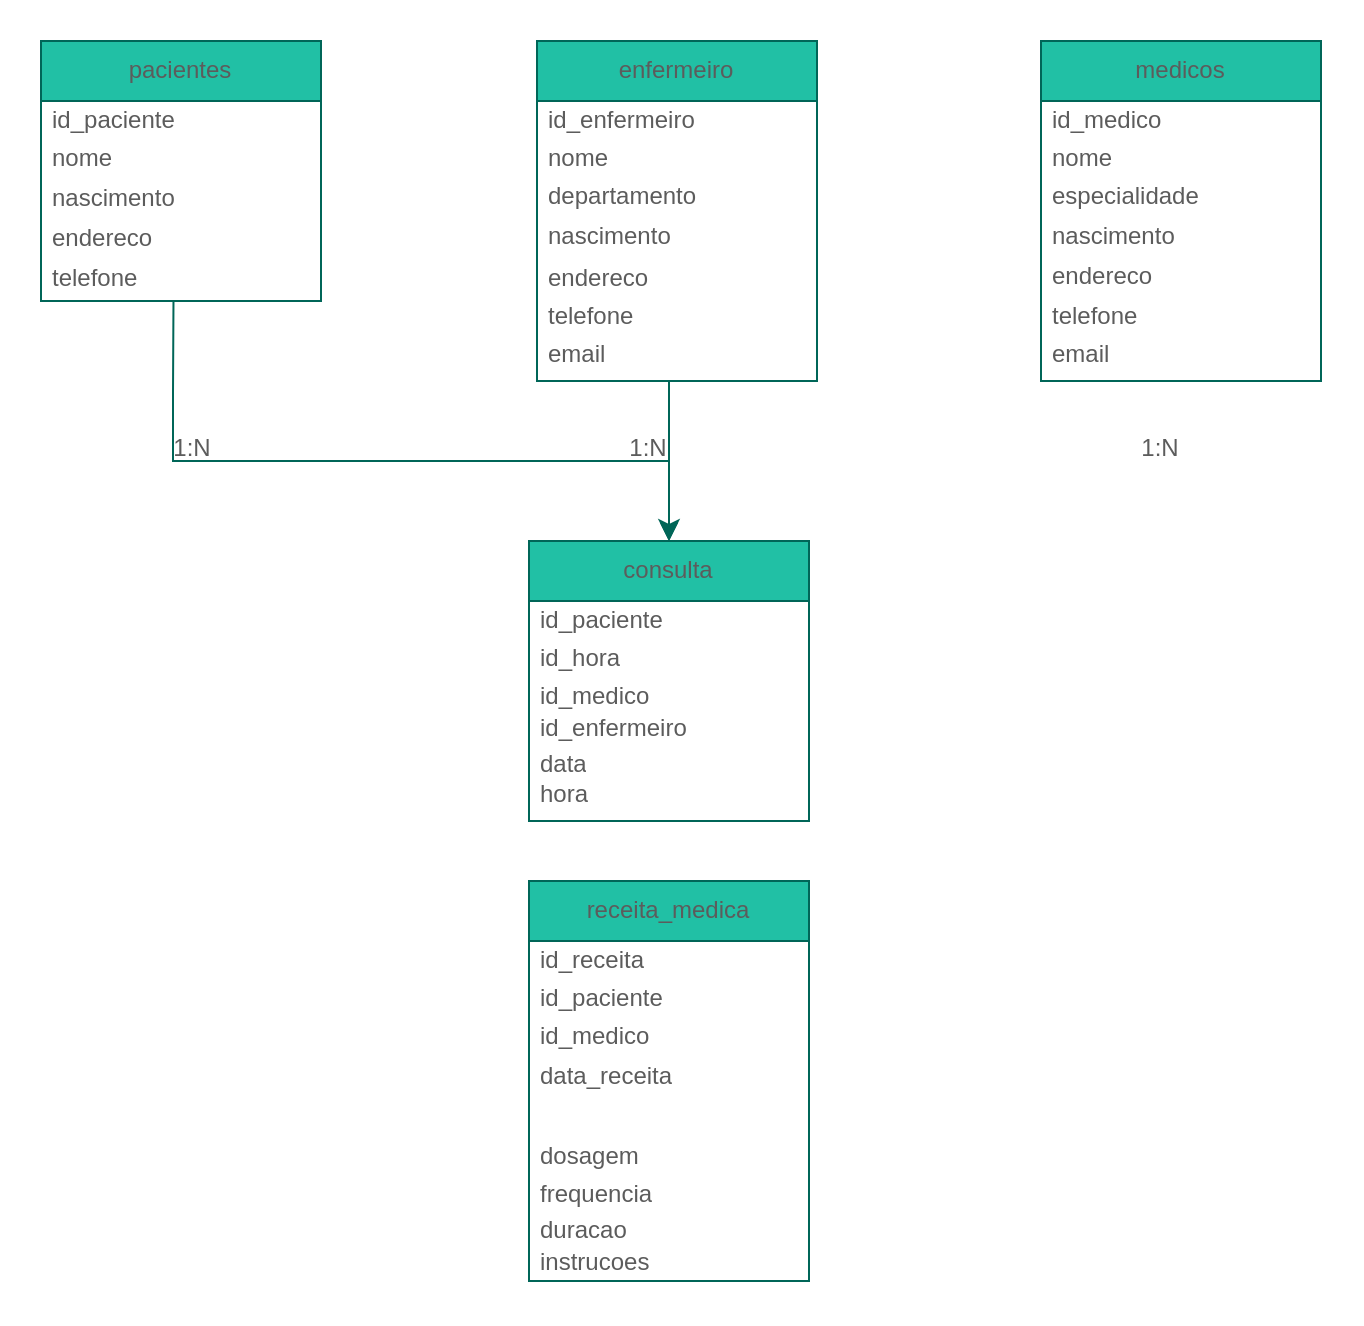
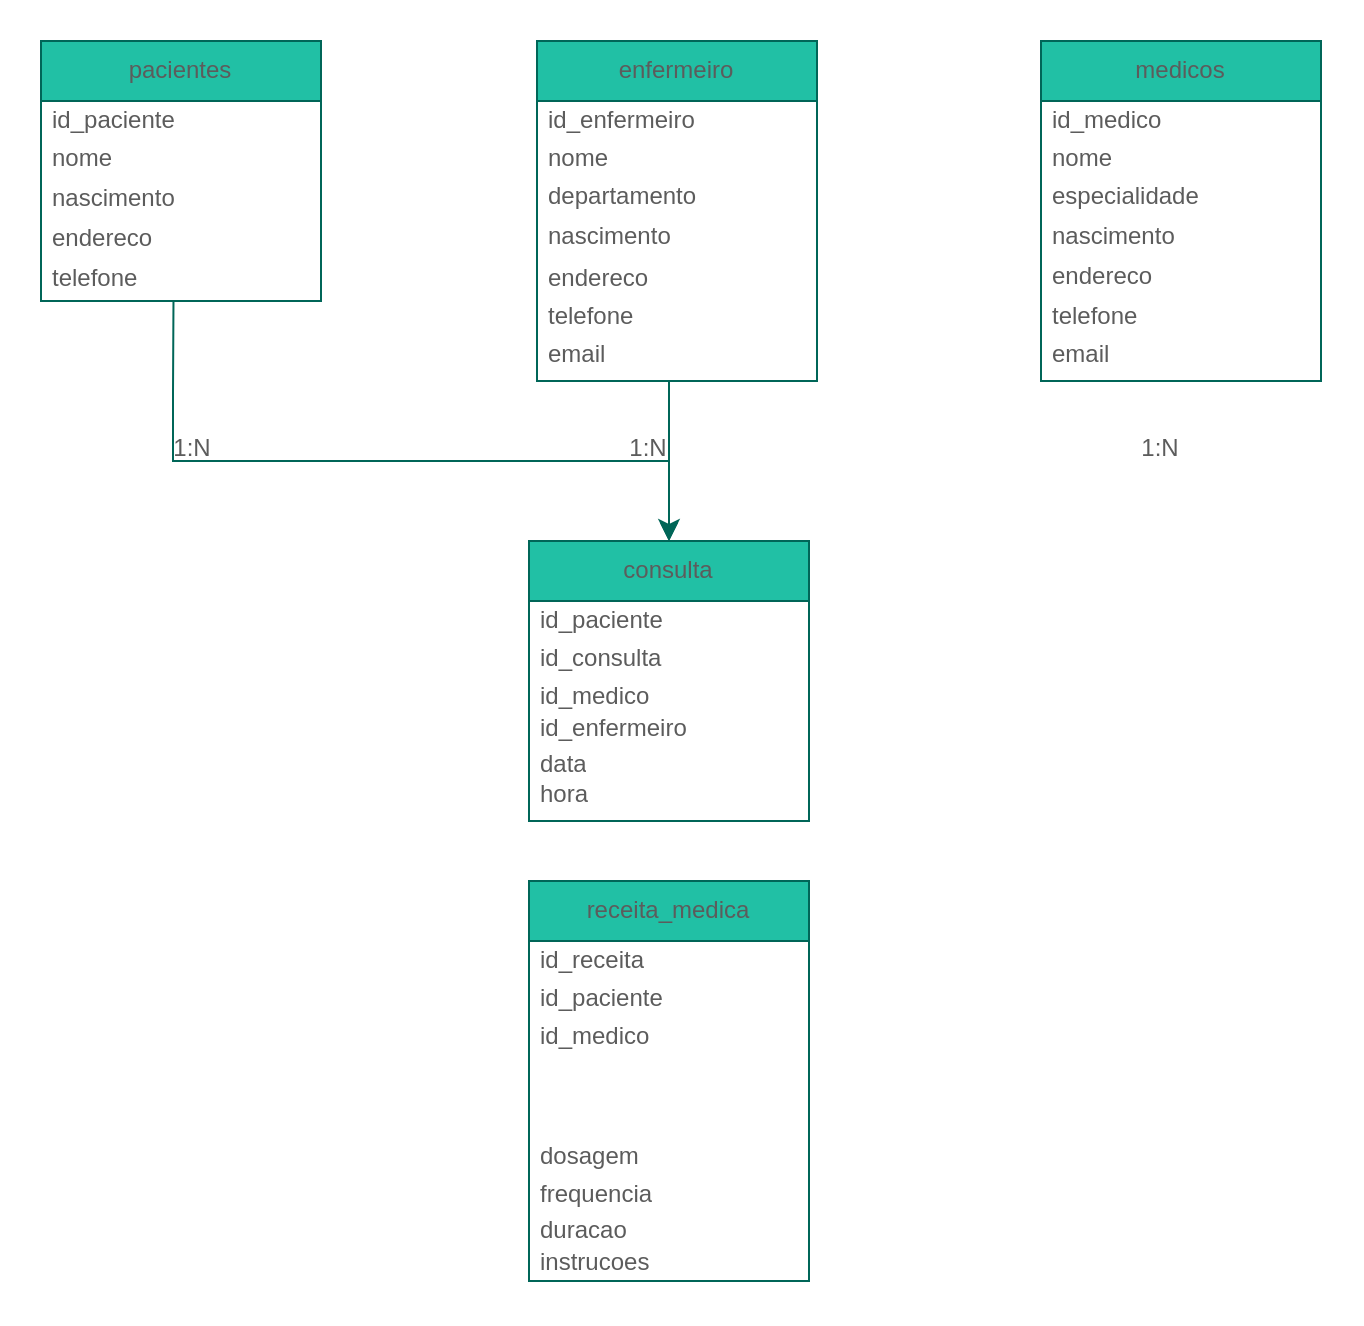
node "id_hora": label "id_hora" -> "id_consulta"
node "data_receita": removed
